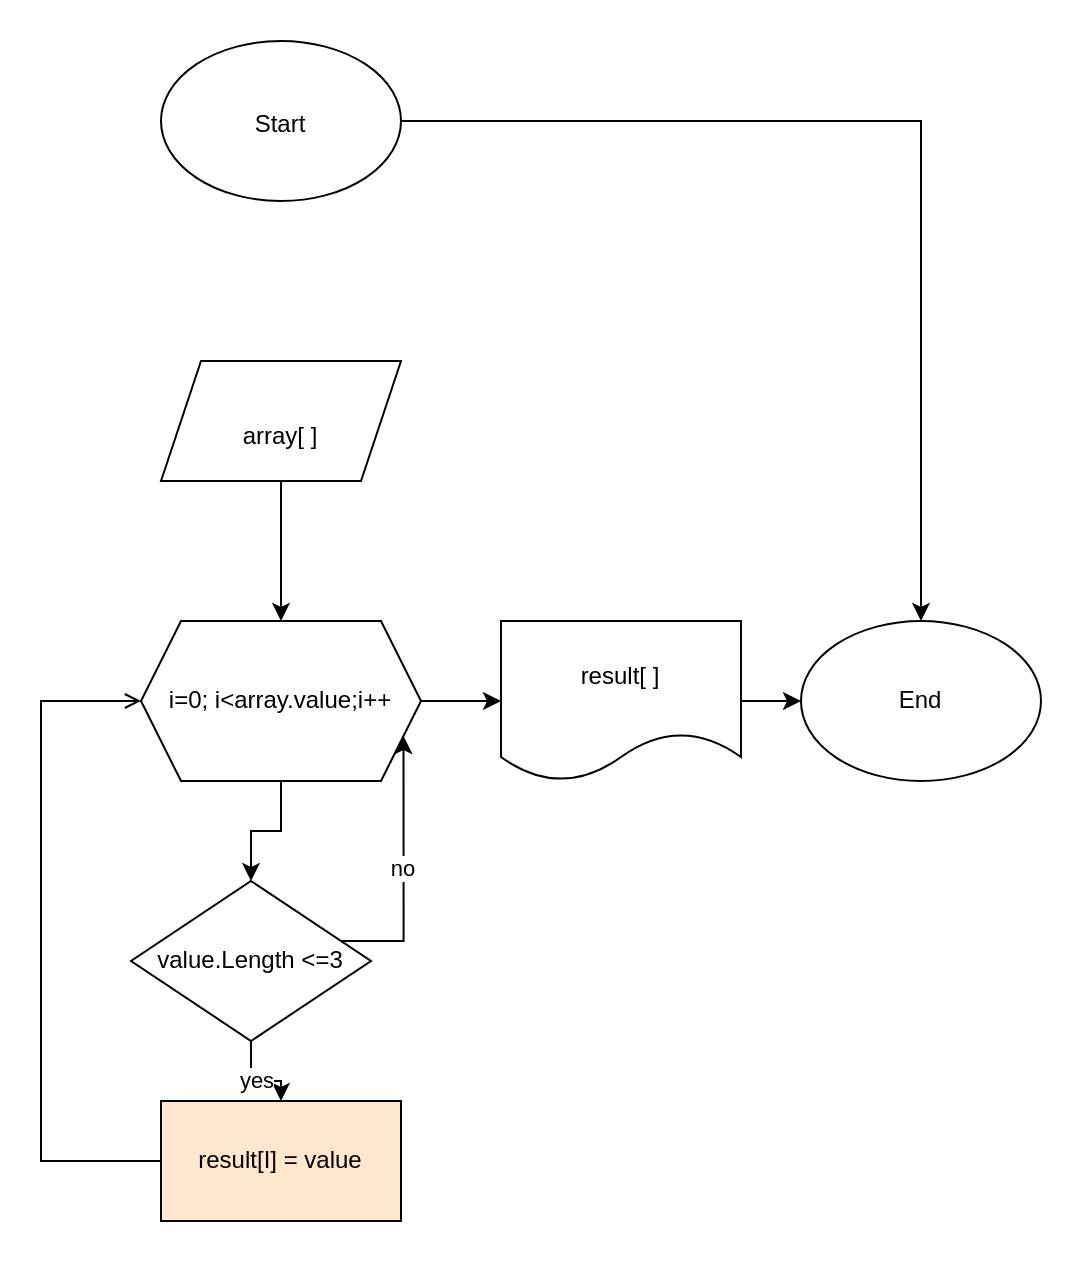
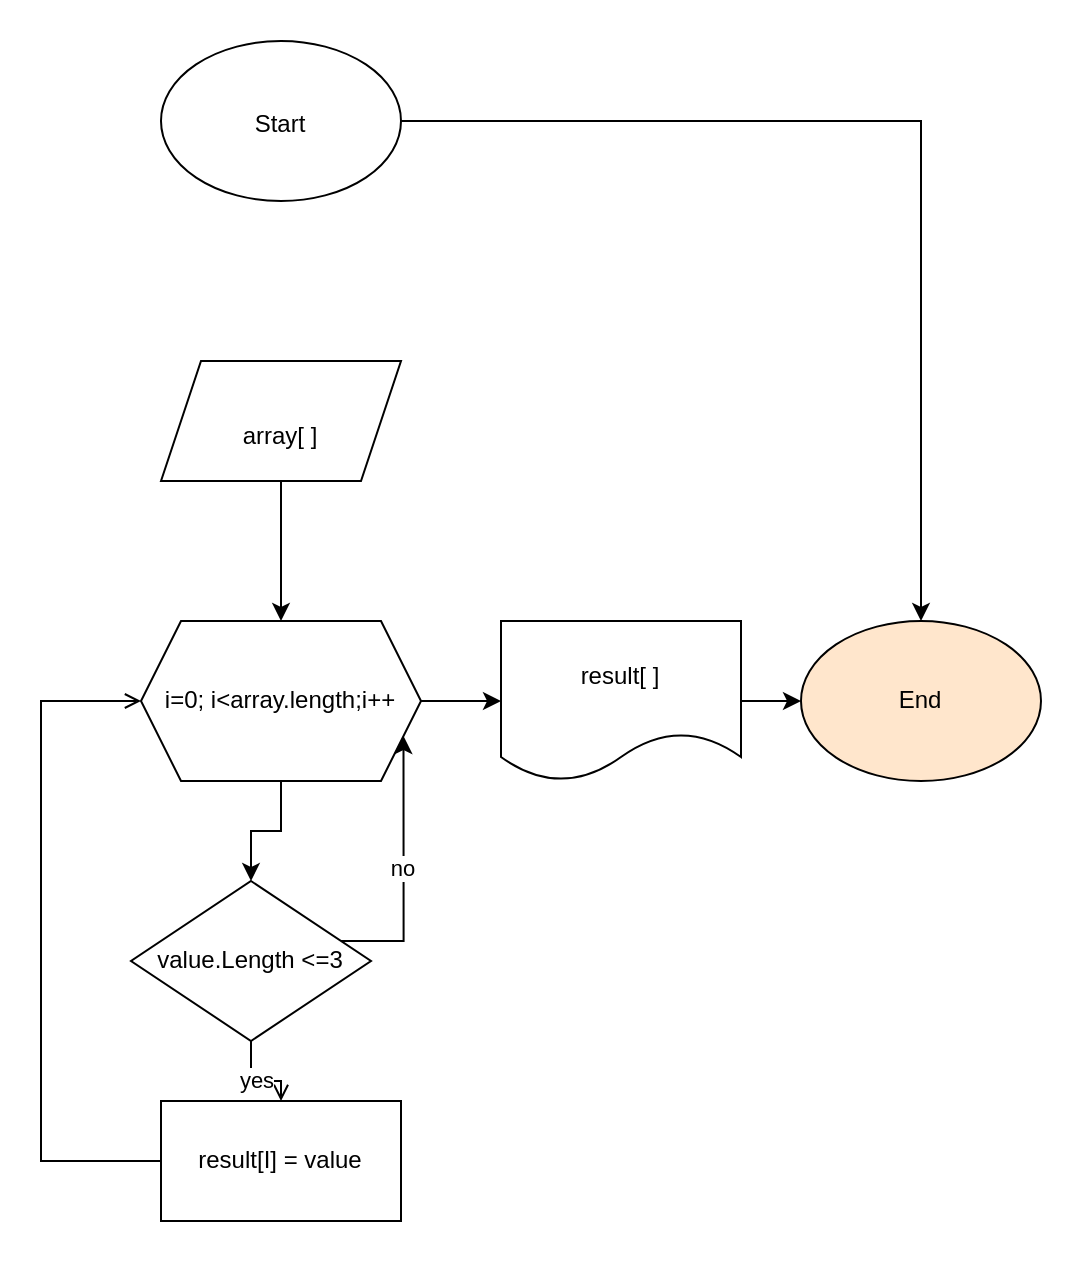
node "i=0; i<array.value;i++": label "i=0; i<array.value;i++" -> "i=0; i<array.length;i++"
node "End": fillcolor #ffffff -> #ffe6cc
edge "value.Length <=3" -> "result[I] = value": arrowhead classic -> open
node "result[I] = value": fillcolor #ffe6cc -> #ffffff
